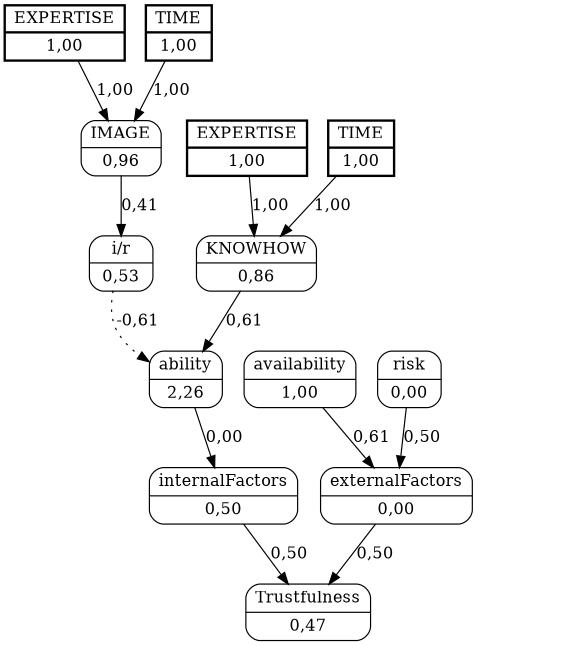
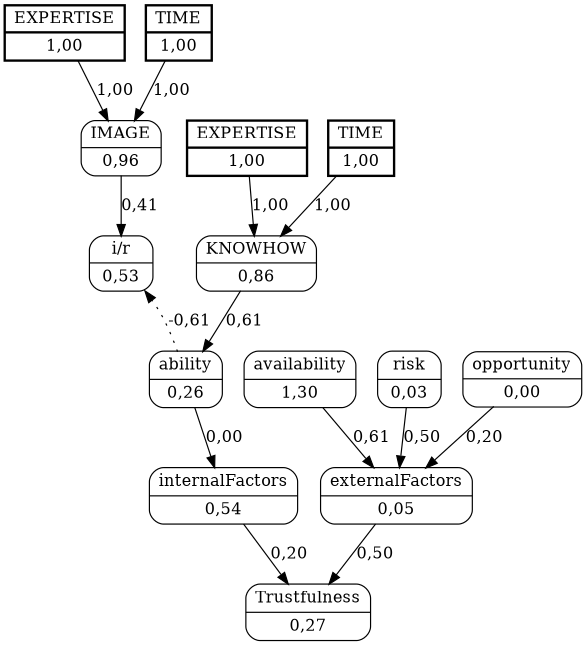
edge "i/r" -> "ability": reversed
node "opportunity": added
node "ability": text "2,26" -> "0,26"
node "availability": text "1,00" -> "1,30"
node "risk": text "0,00" -> "0,03"
node "internalFactors": text "0,50" -> "0,54"
node "externalFactors": text "0,00" -> "0,05"
edge "internalFactors" -> "Trustfulness": label "0,50" -> "0,20"
node "Trustfulness": text "0,47" -> "0,27"
